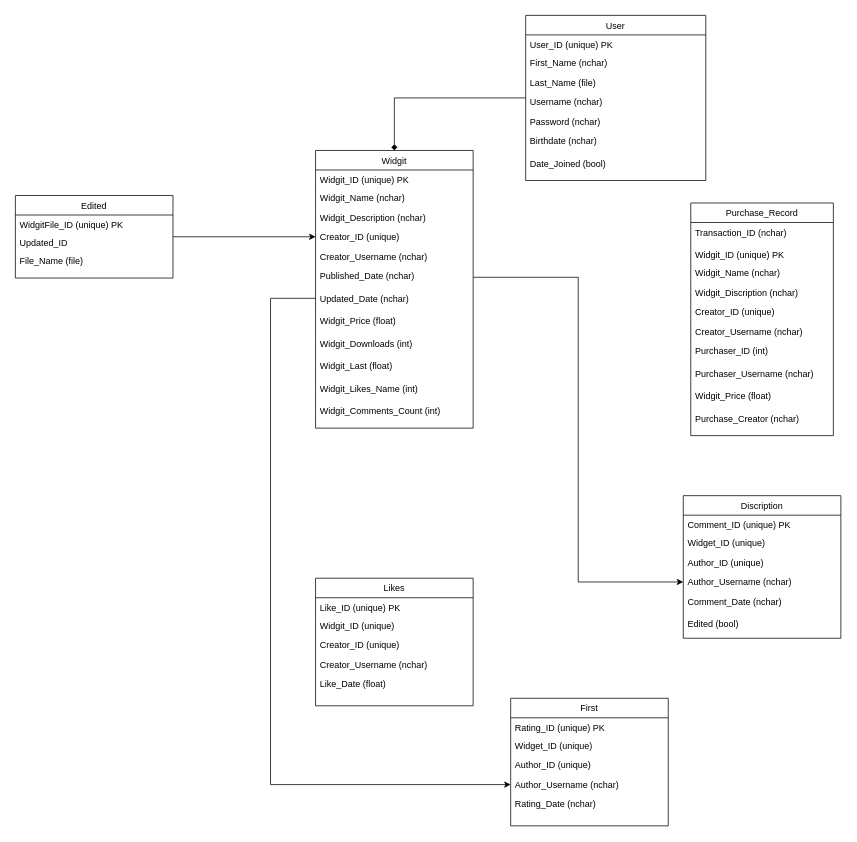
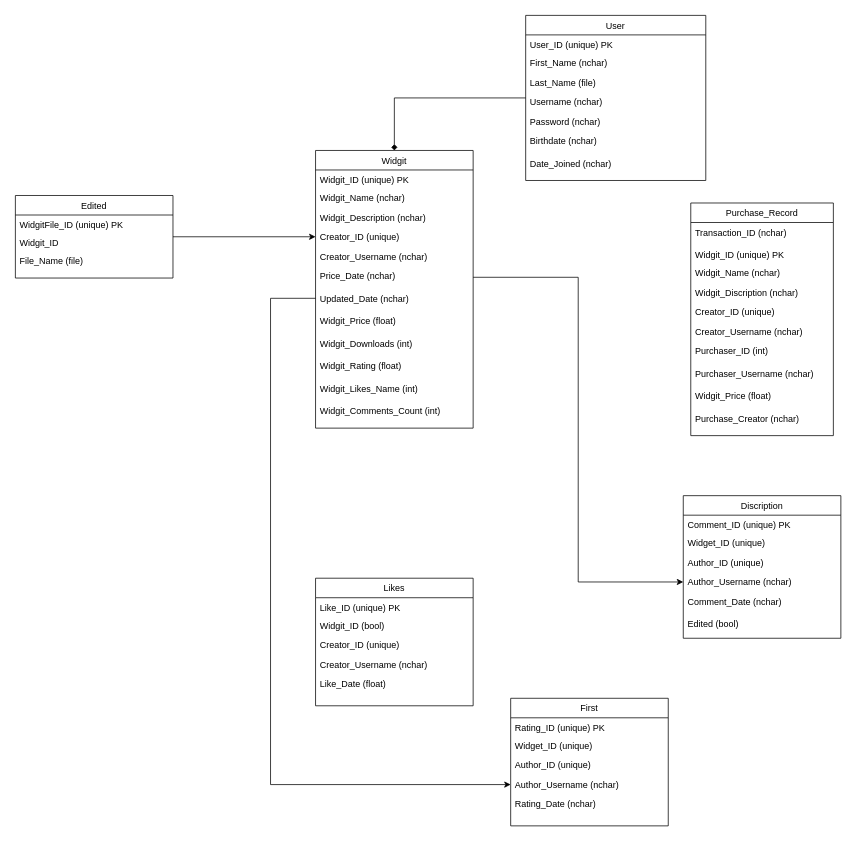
node "Date_Joined (bool)": label "Date_Joined (bool)" -> "Date_Joined (nchar)"
node "Updated_ID": label "Updated_ID" -> "Widgit_ID"
node "Published_Date (nchar)": label "Published_Date (nchar)" -> "Price_Date (nchar)"
node "Widgit_Last (float)": label "Widgit_Last (float)" -> "Widgit_Rating (float)"
node "Widgit_ID (unique)": label "Widgit_ID (unique)" -> "Widgit_ID (bool)"
